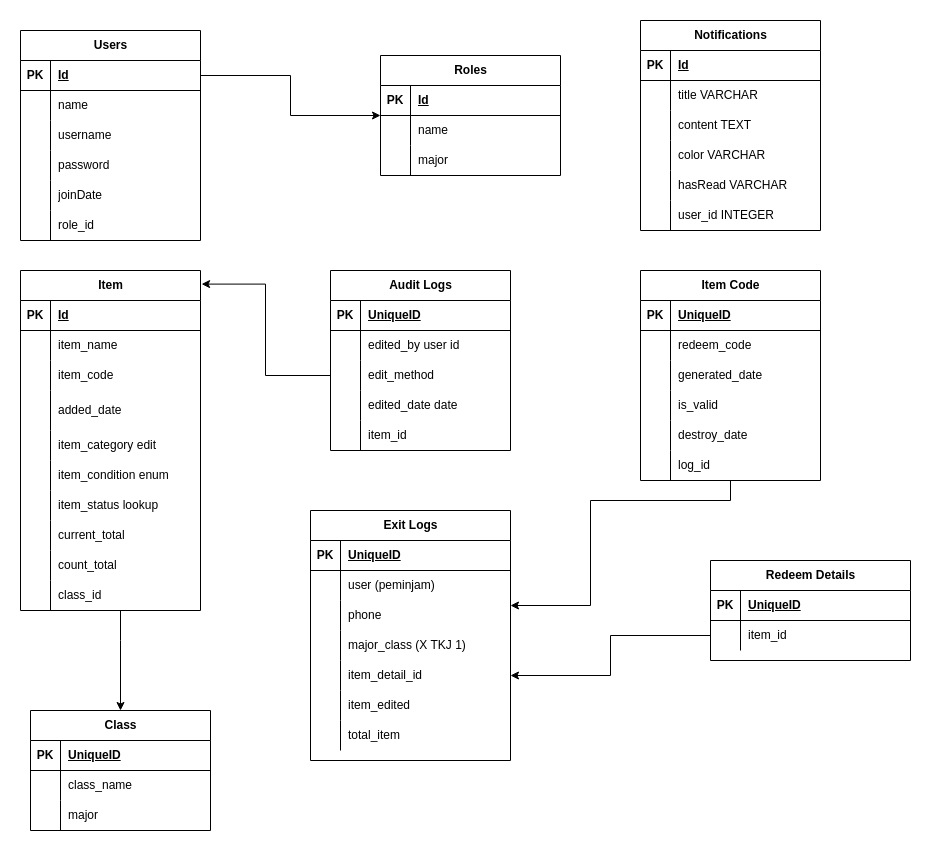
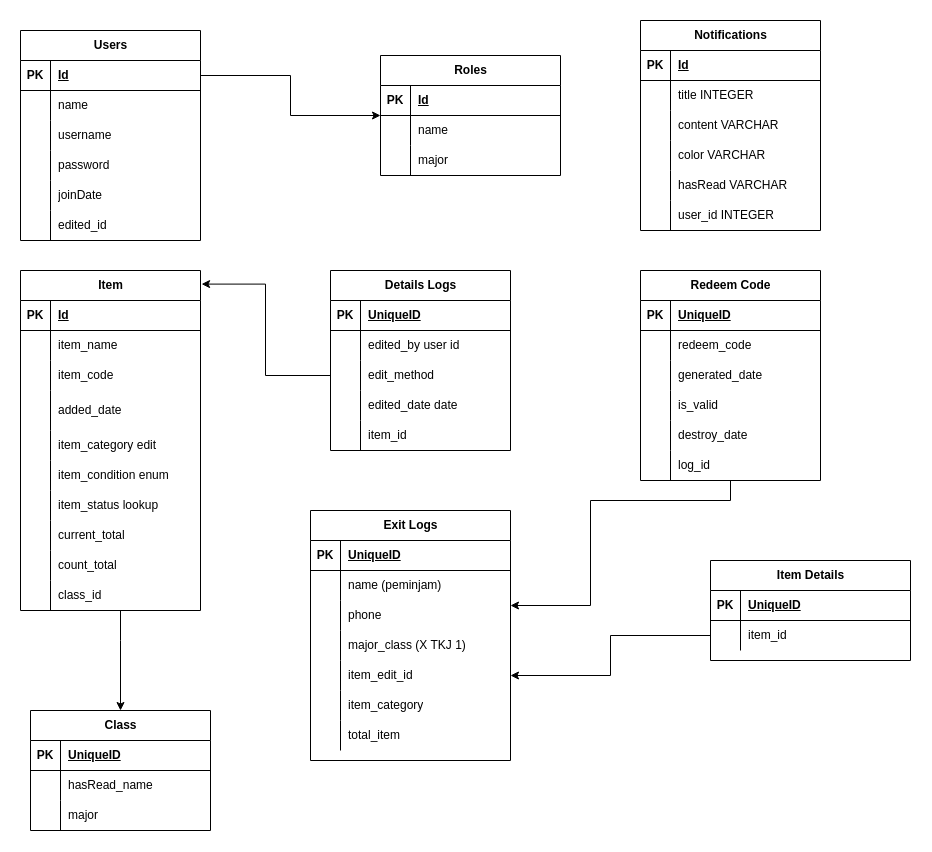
node "title VARCHAR": label "title VARCHAR" -> "title INTEGER"
node "content TEXT": label "content TEXT" -> "content VARCHAR"
node "role_id": label "role_id" -> "edited_id"
node "Audit Logs": label "Audit Logs" -> "Details Logs"
node "Item Code": label "Item Code" -> "Redeem Code"
node "Redeem Details": label "Redeem Details" -> "Item Details"
node "user (peminjam)": label "user (peminjam)" -> "name (peminjam)"
node "item_detail_id": label "item_detail_id" -> "item_edit_id"
node "item_edited": label "item_edited" -> "item_category"
node "class_name": label "class_name" -> "hasRead_name"
